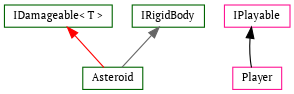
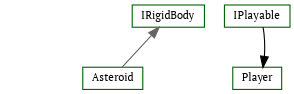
node "IDamageable< T >": removed
node "IPlayable": color deeppink -> darkgreen
edge "Player" -> "IPlayable": reversed
node "Player": color deeppink -> darkgreen
